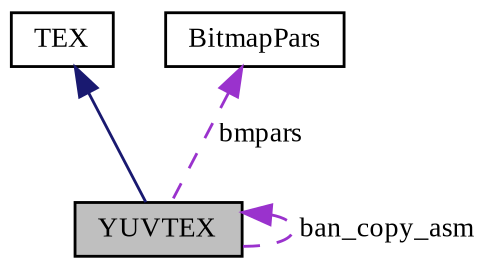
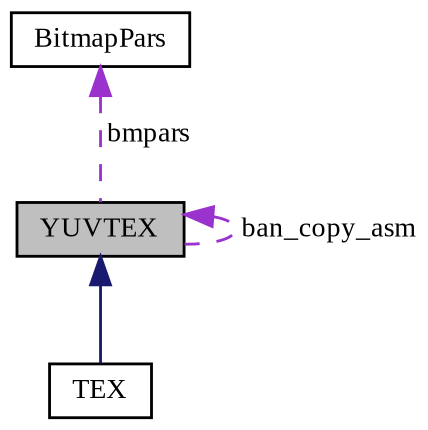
edge "YUVTEX" -> "TEX": reversed
